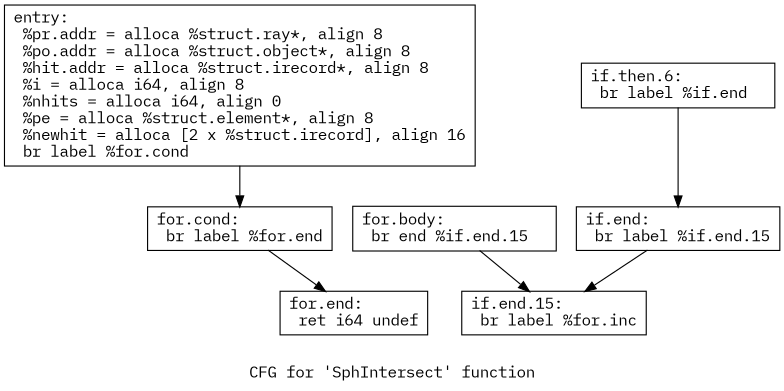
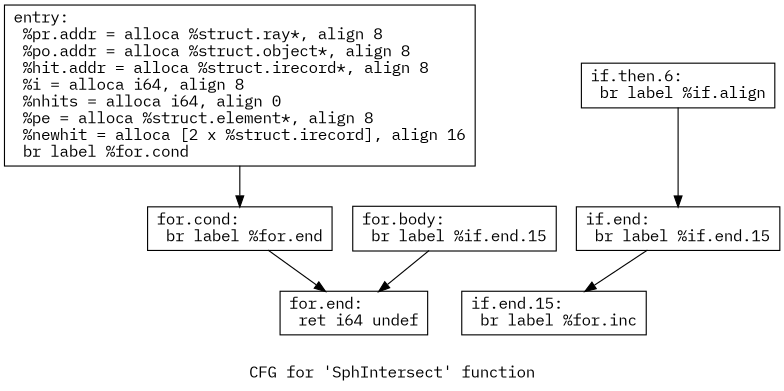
node "if.then.6:": text "br label %if.end" -> "br label %if.align"
node "for.body:": text "br end %if.end.15" -> "br label %if.end.15"
edge "for.body:" -> "if.end.15:": now "for.body:" -> "for.end:"
